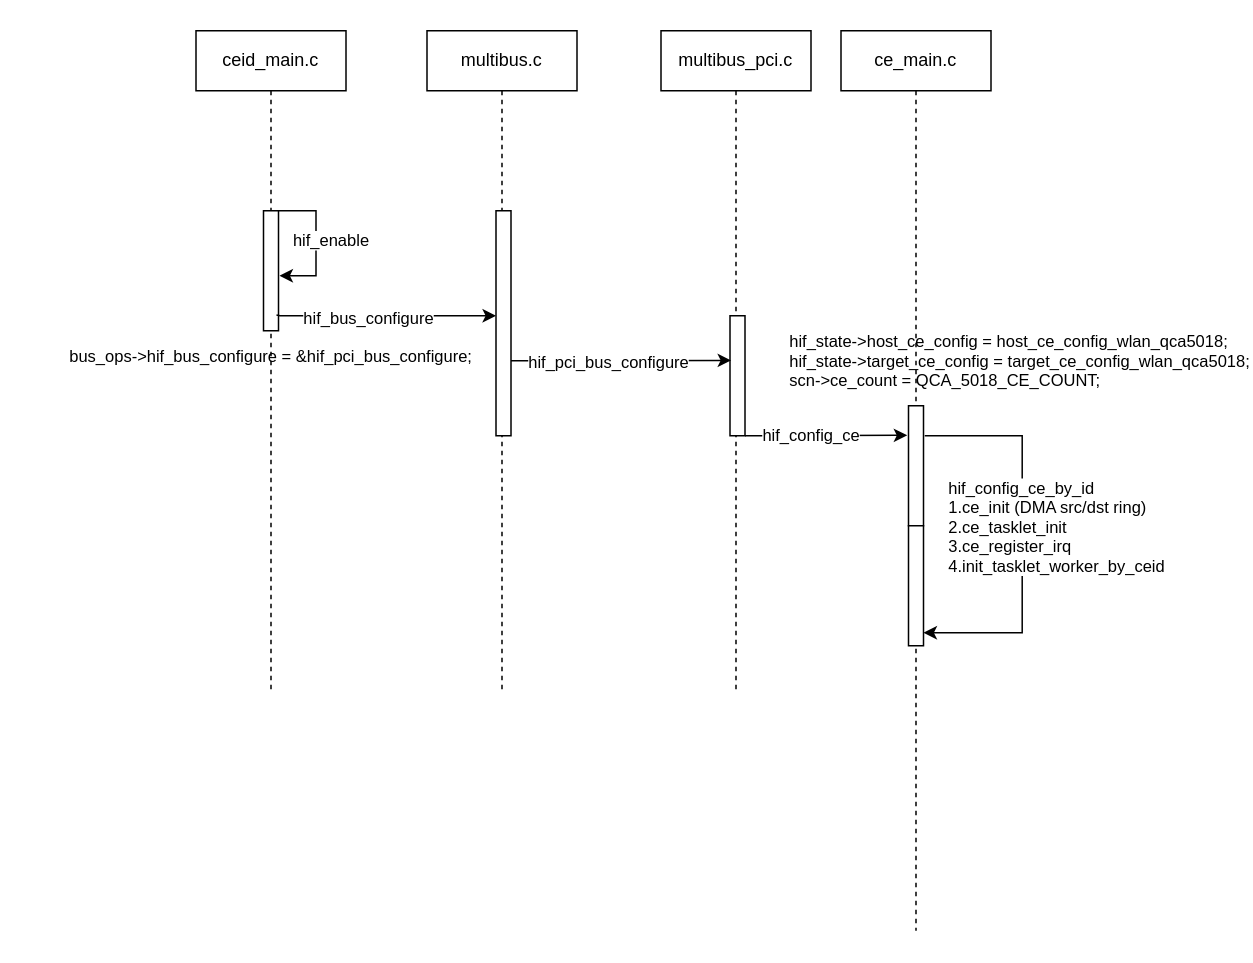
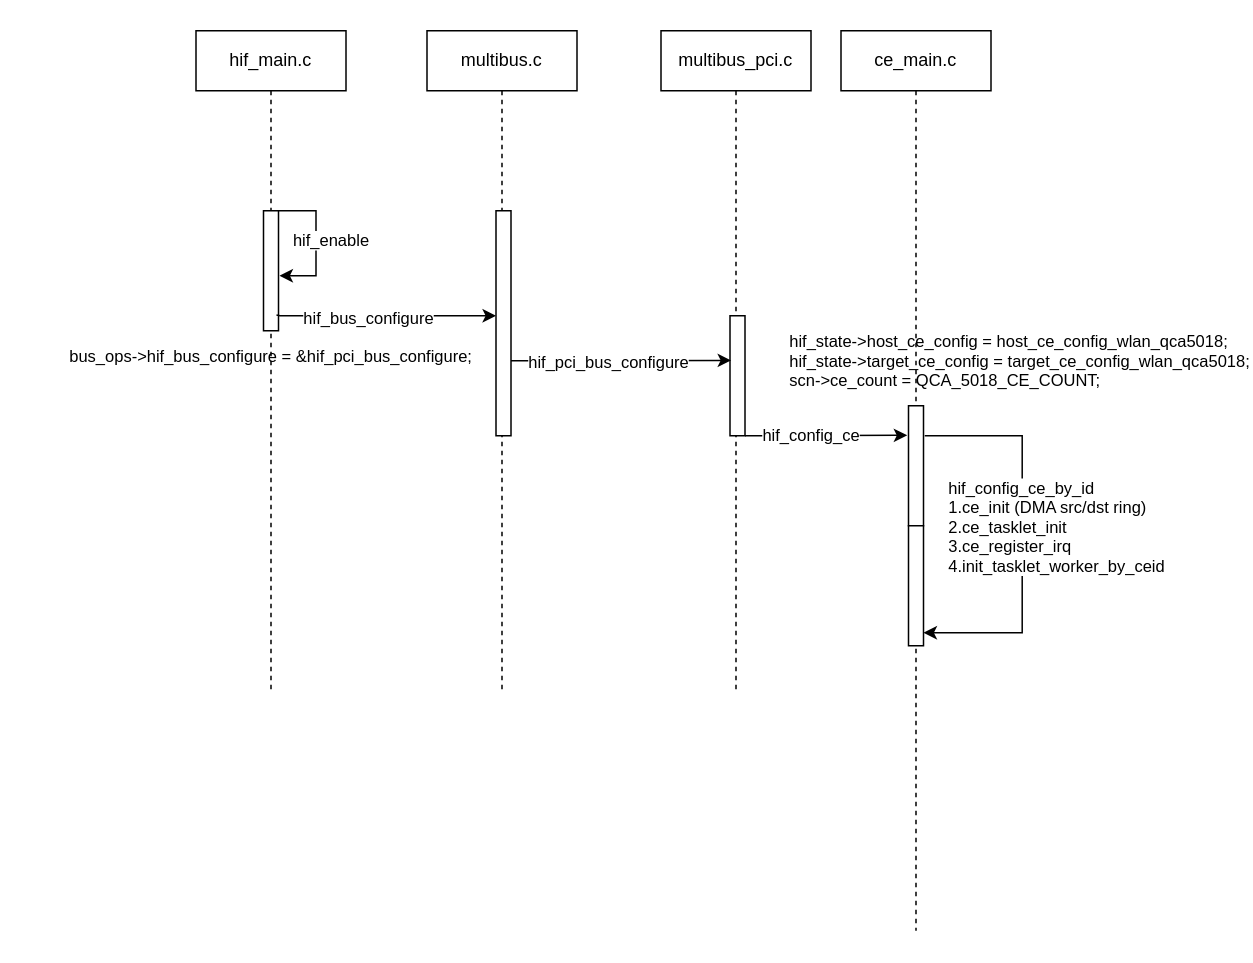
node "ceid_main.c": label "ceid_main.c" -> "hif_main.c"
